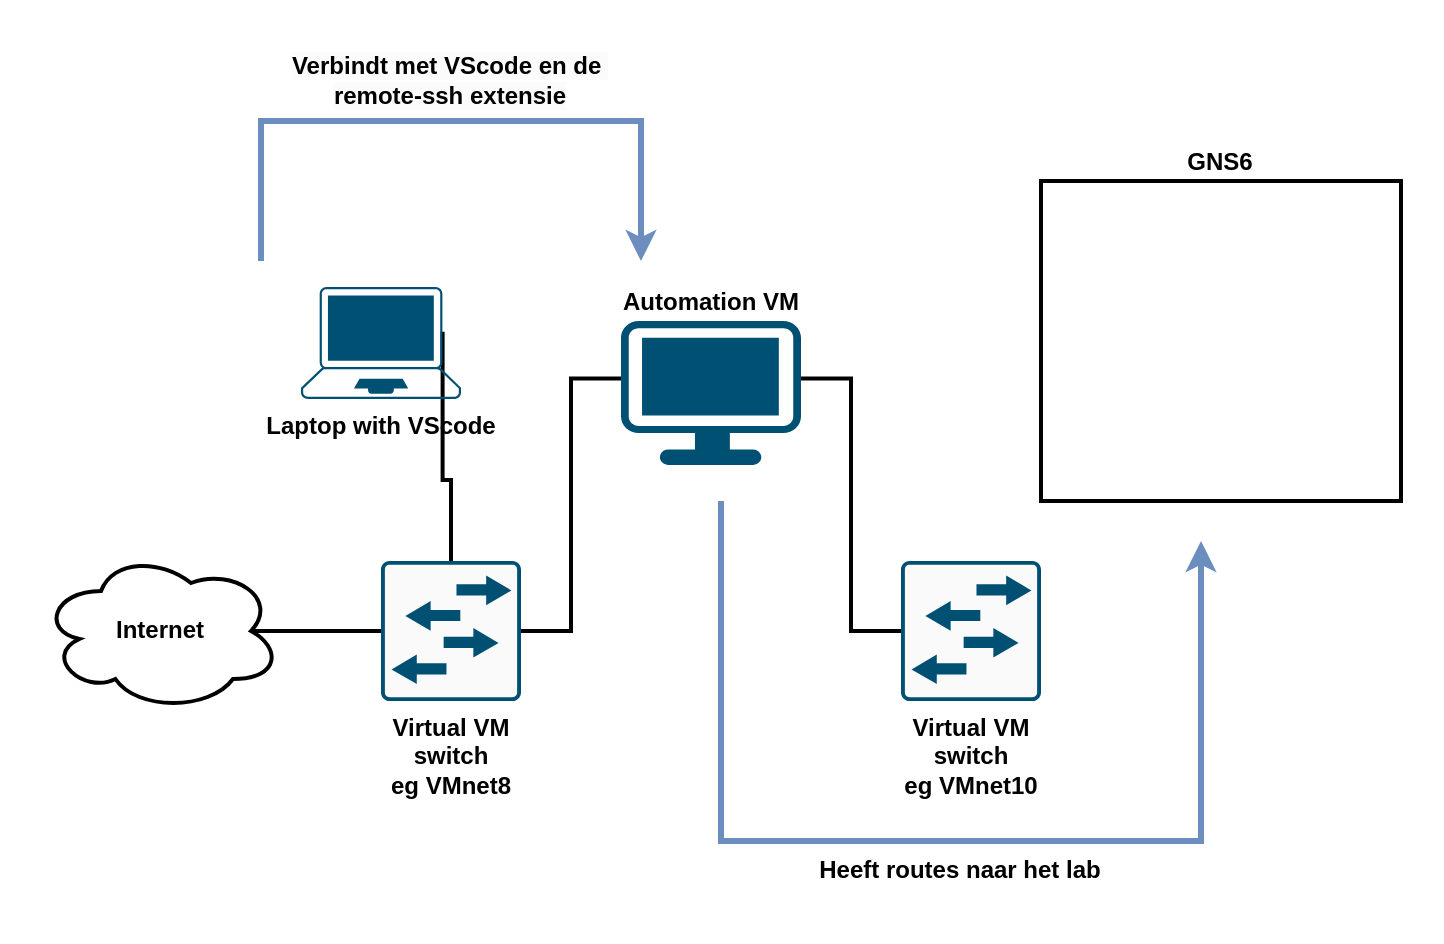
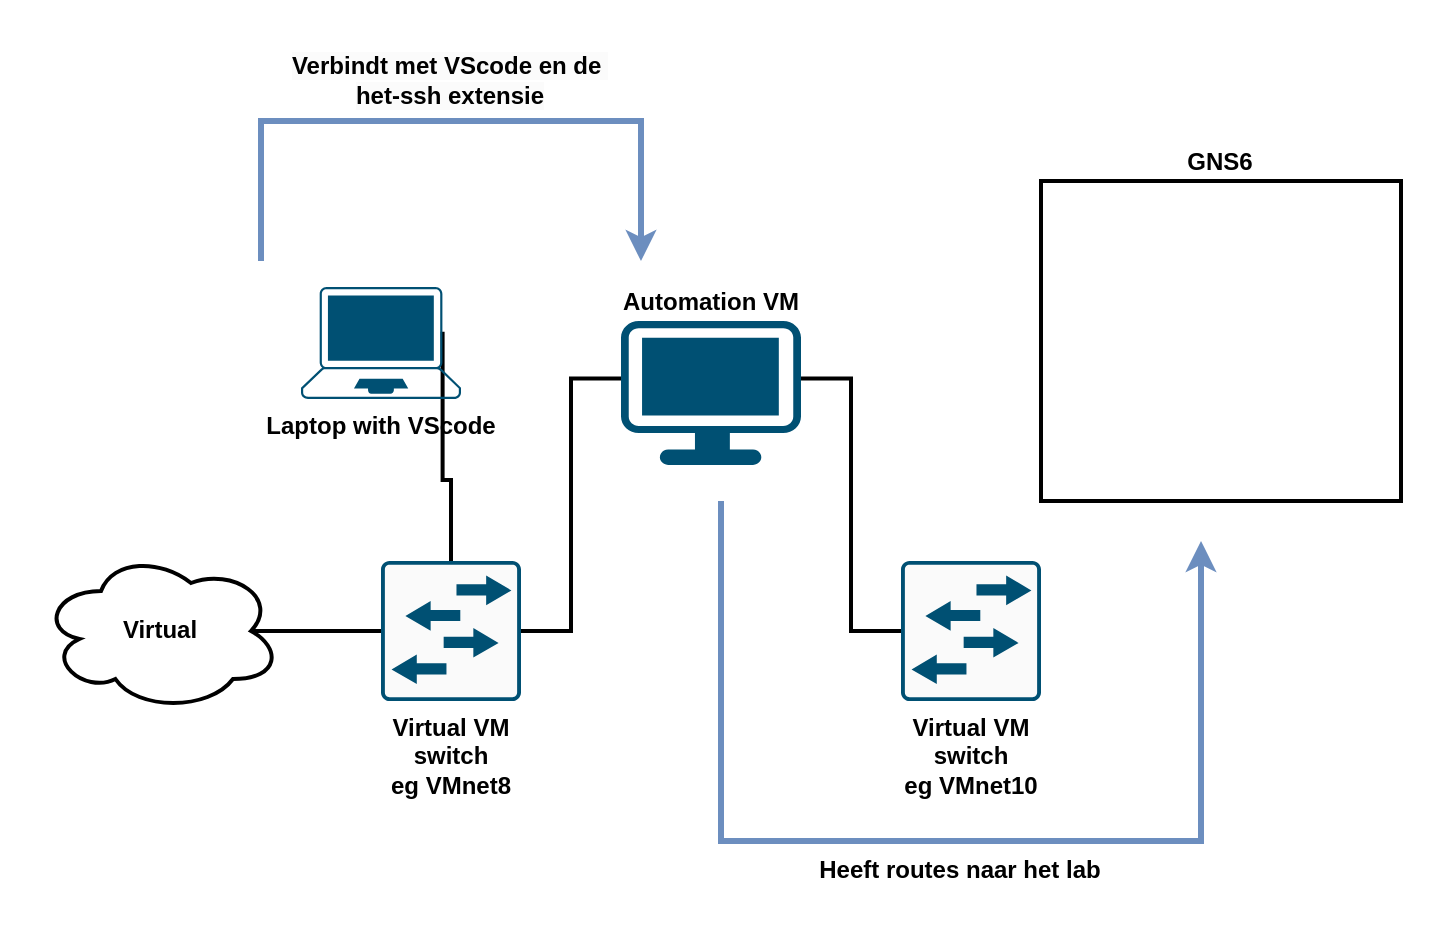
node "Verbindt met VScode en de remote-ssh extensie": label "Verbindt met VScode en de remote-ssh extensie" -> "Verbindt met VScode en de het-ssh extensie"
node "Internet": label "Internet" -> "Virtual"
